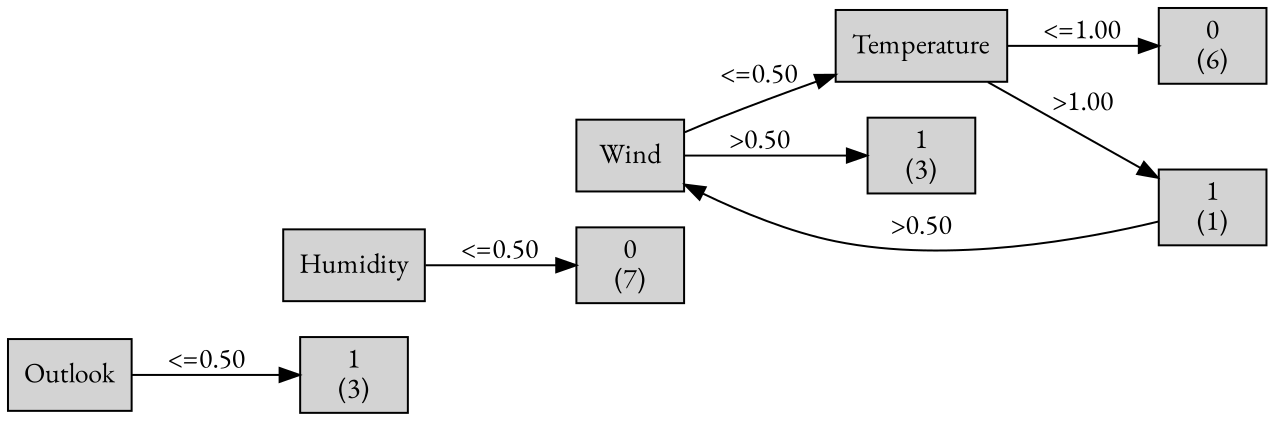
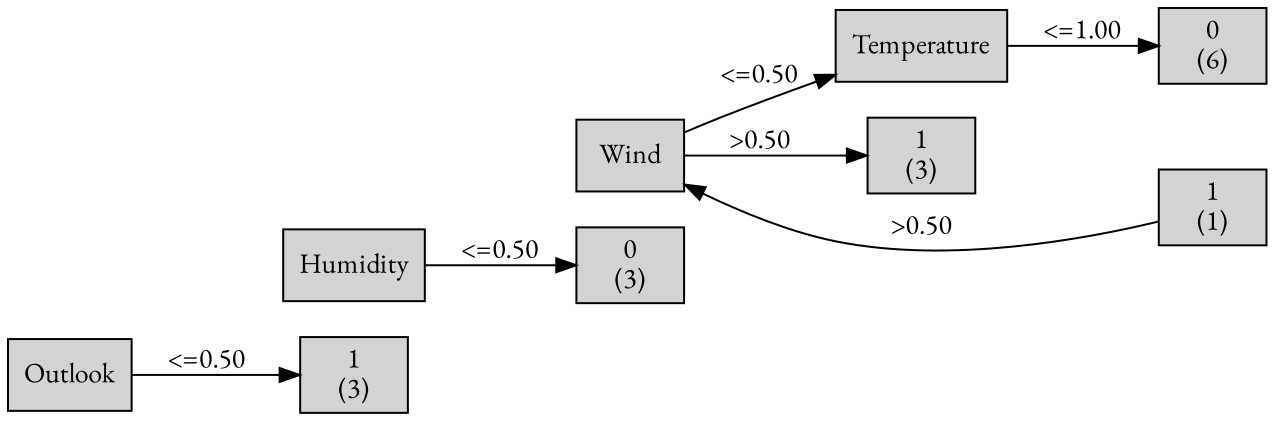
edge "Temperature" -> "1 (1)": removed, label ">1.00"
node "0 (7)": label "0 (7)" -> "0 (3)"
